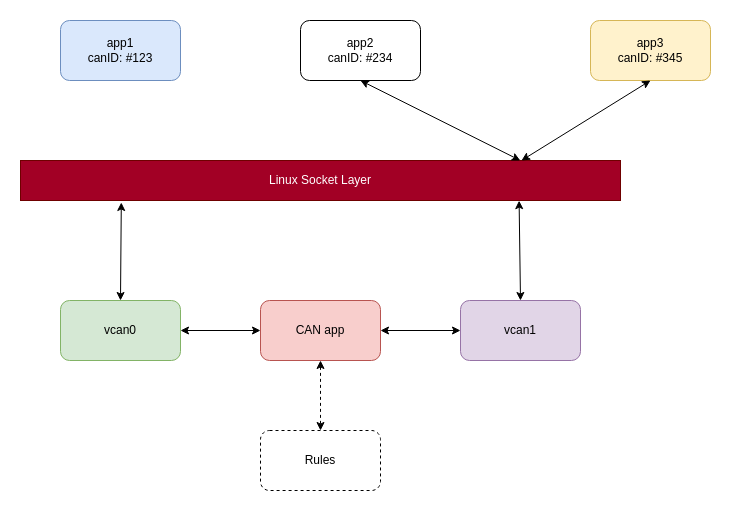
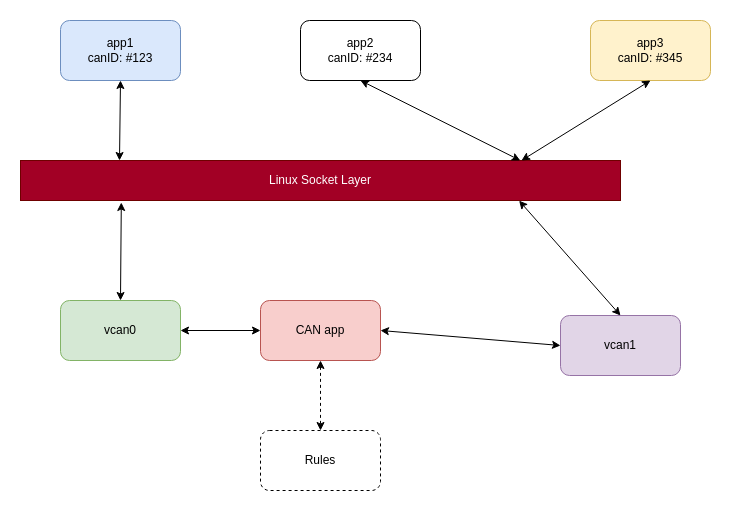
edge "app1 canID: #123" -- "Linux Socket Layer": added
node "vcan1": moved (521, 331) -> (621, 346)
